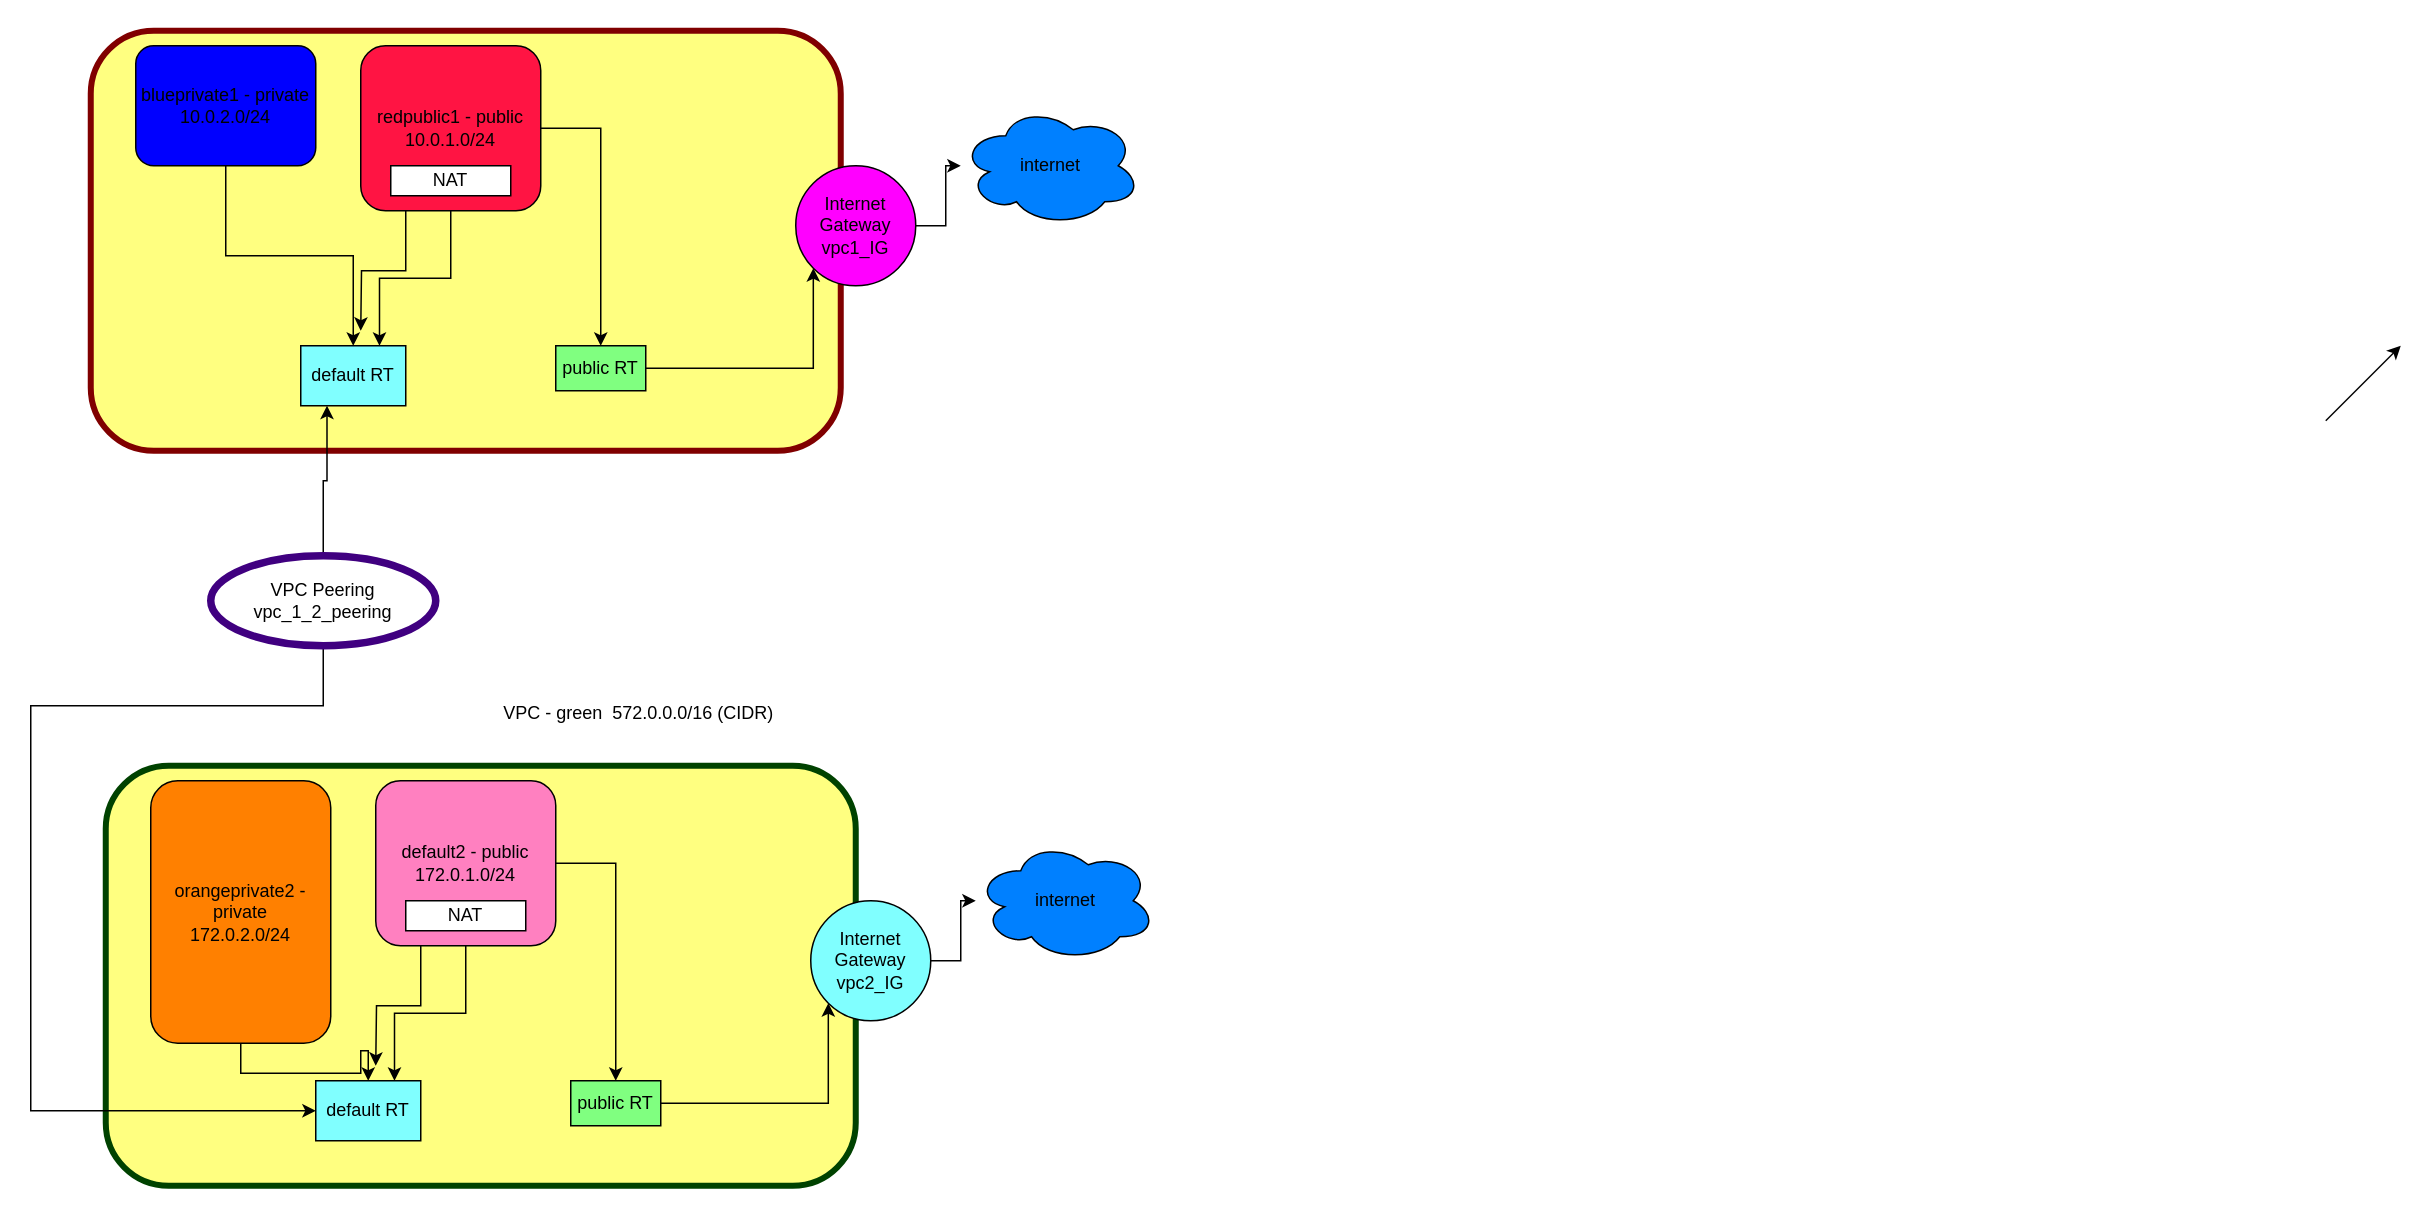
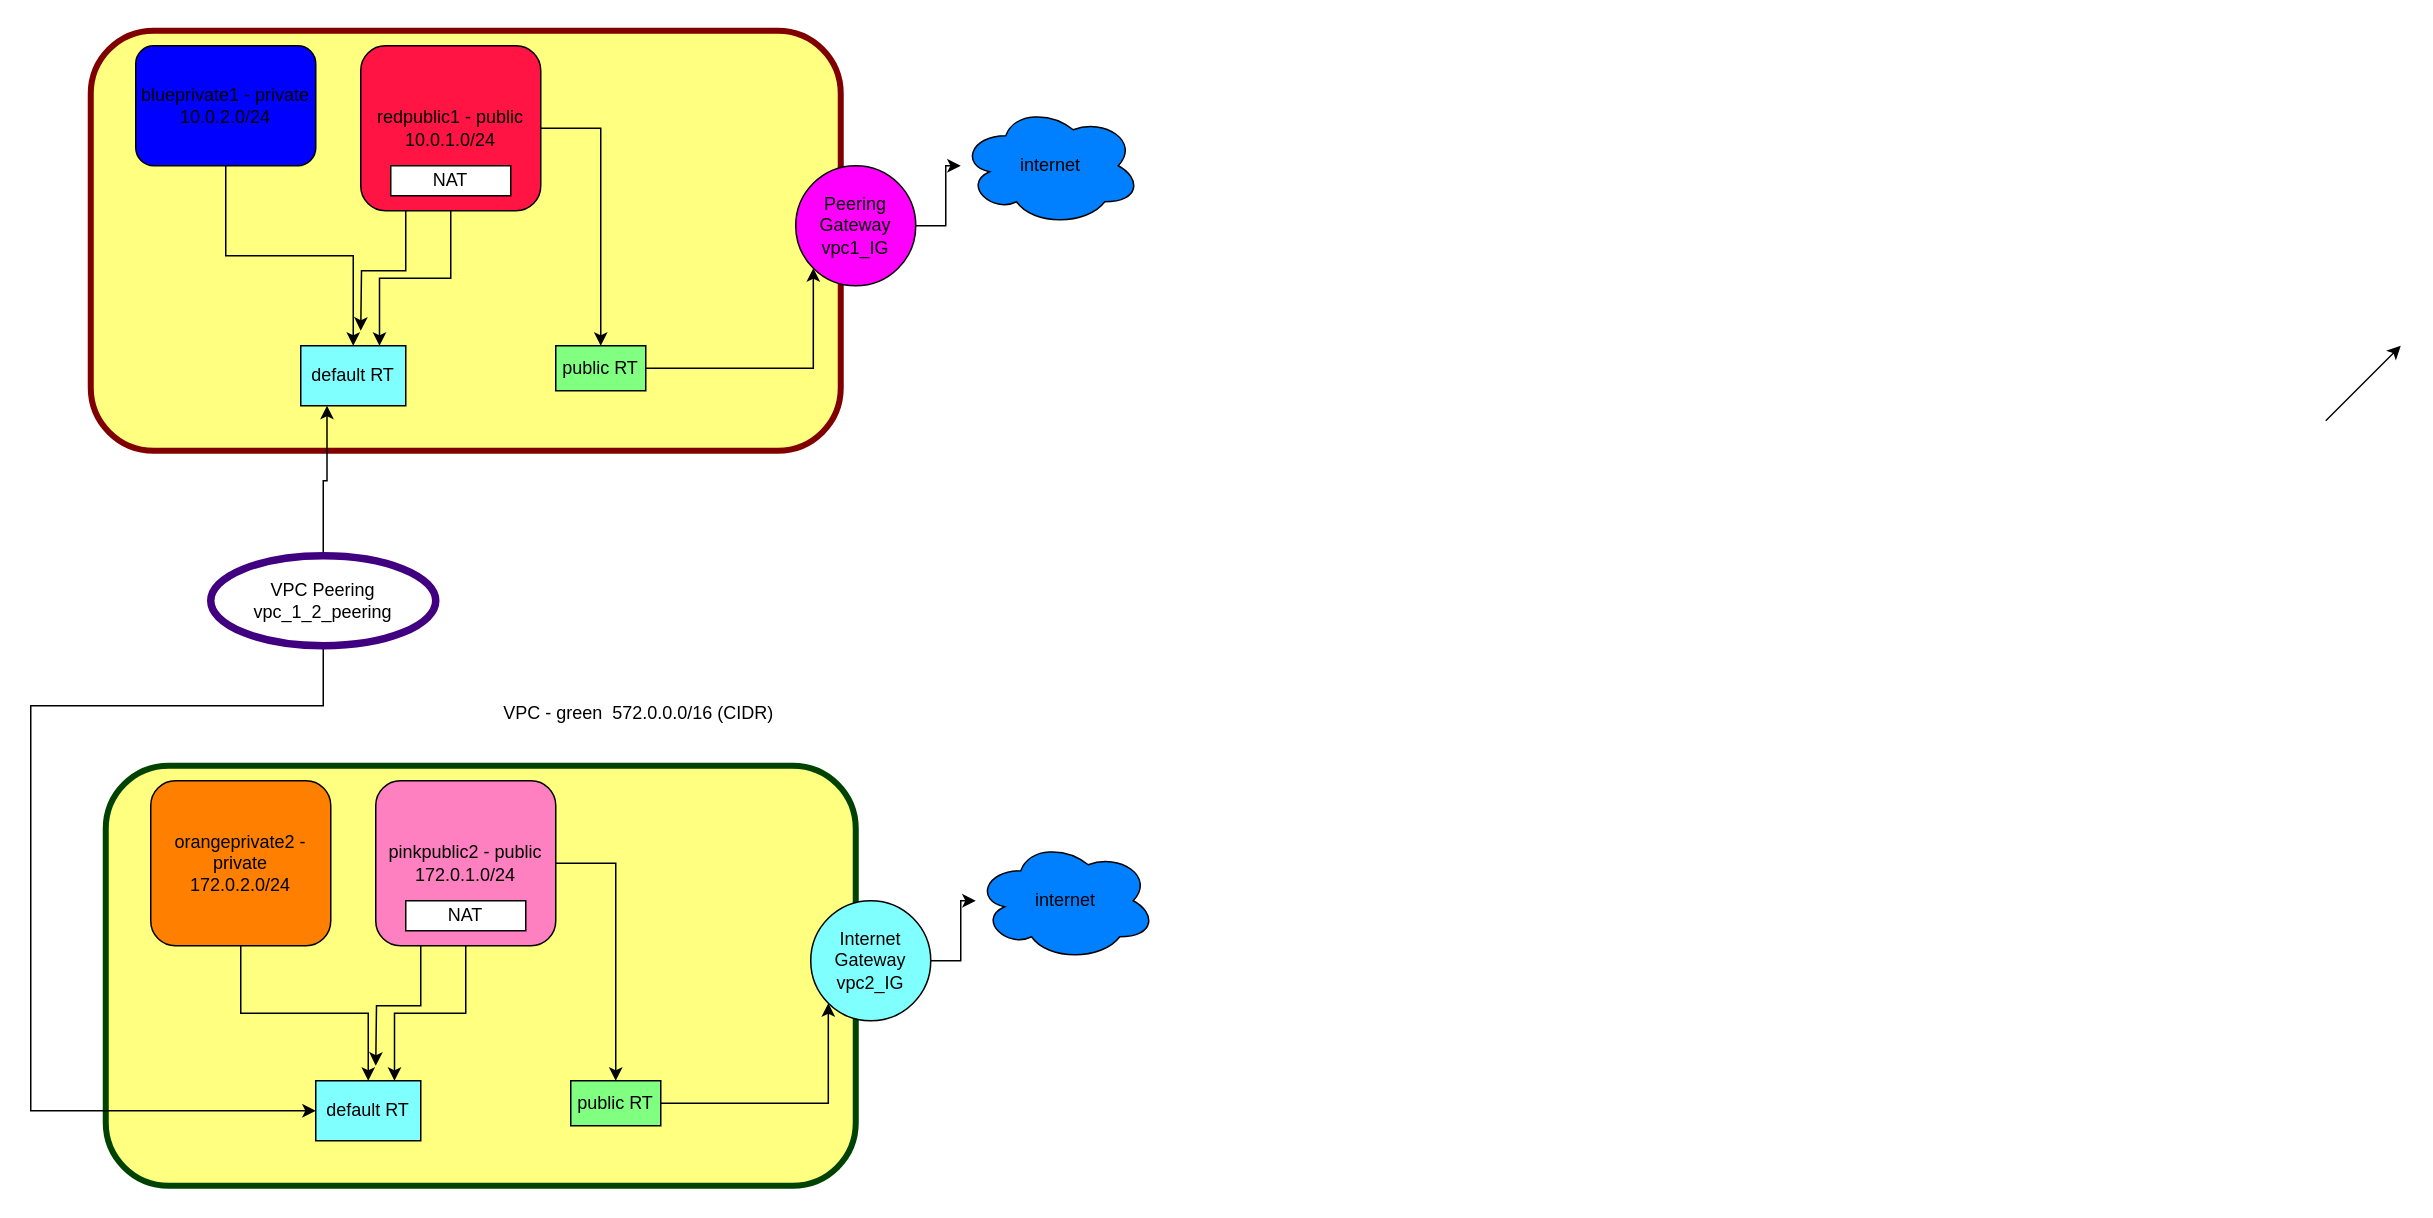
node "Internet Gateway vpc1_IG": label "Internet Gateway vpc1_IG" -> "Peering Gateway vpc1_IG"
node "default2 - public 172.0.1.0/24": label "default2 - public 172.0.1.0/24" -> "pinkpublic2 - public 172.0.1.0/24"
node "orangeprivate2 - private 172.0.2.0/24": size 180x263 -> 180x165
